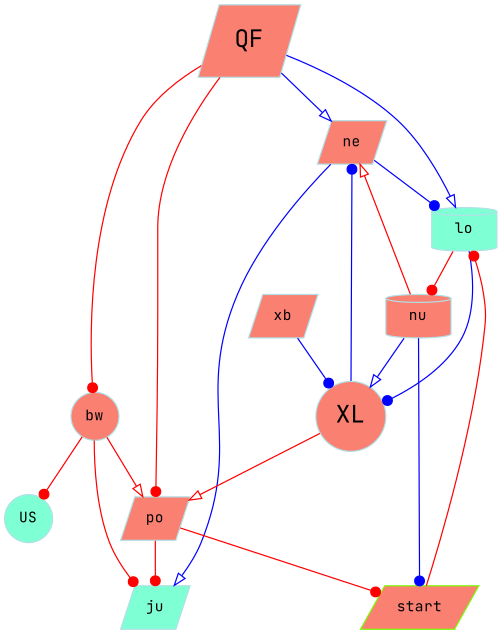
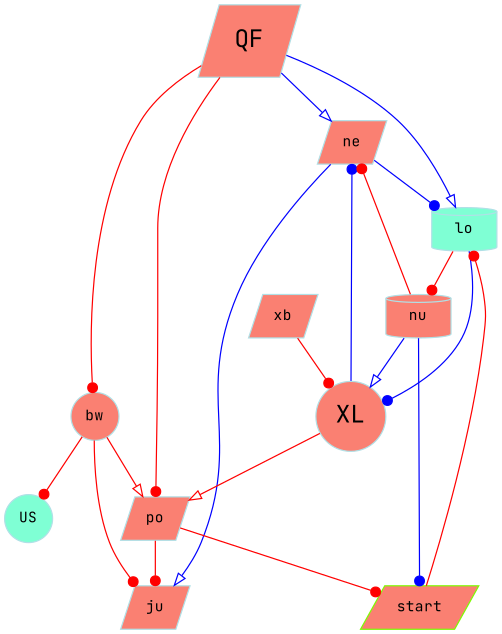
edge "nu" -> "ne": arrowhead onormal -> dot
edge "xb" -> "XL": color blue -> red
node "ju": fillcolor aquamarine -> salmon
